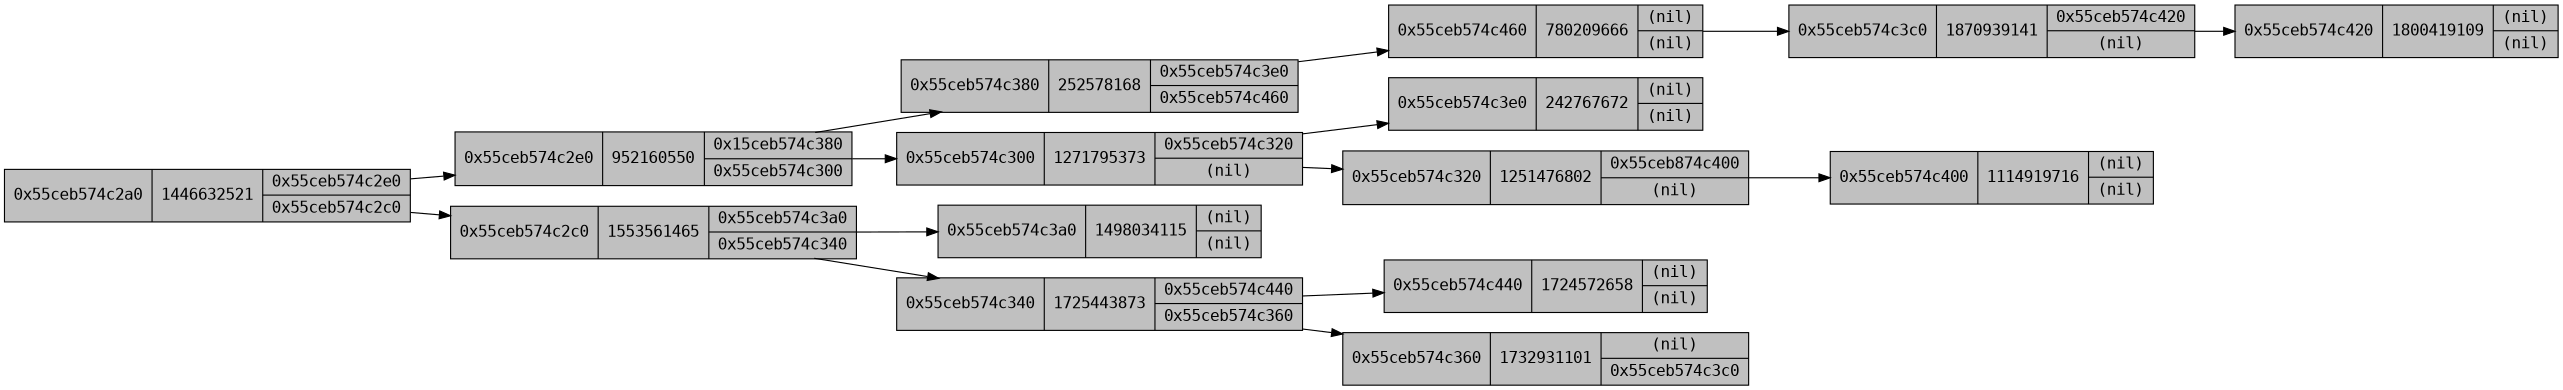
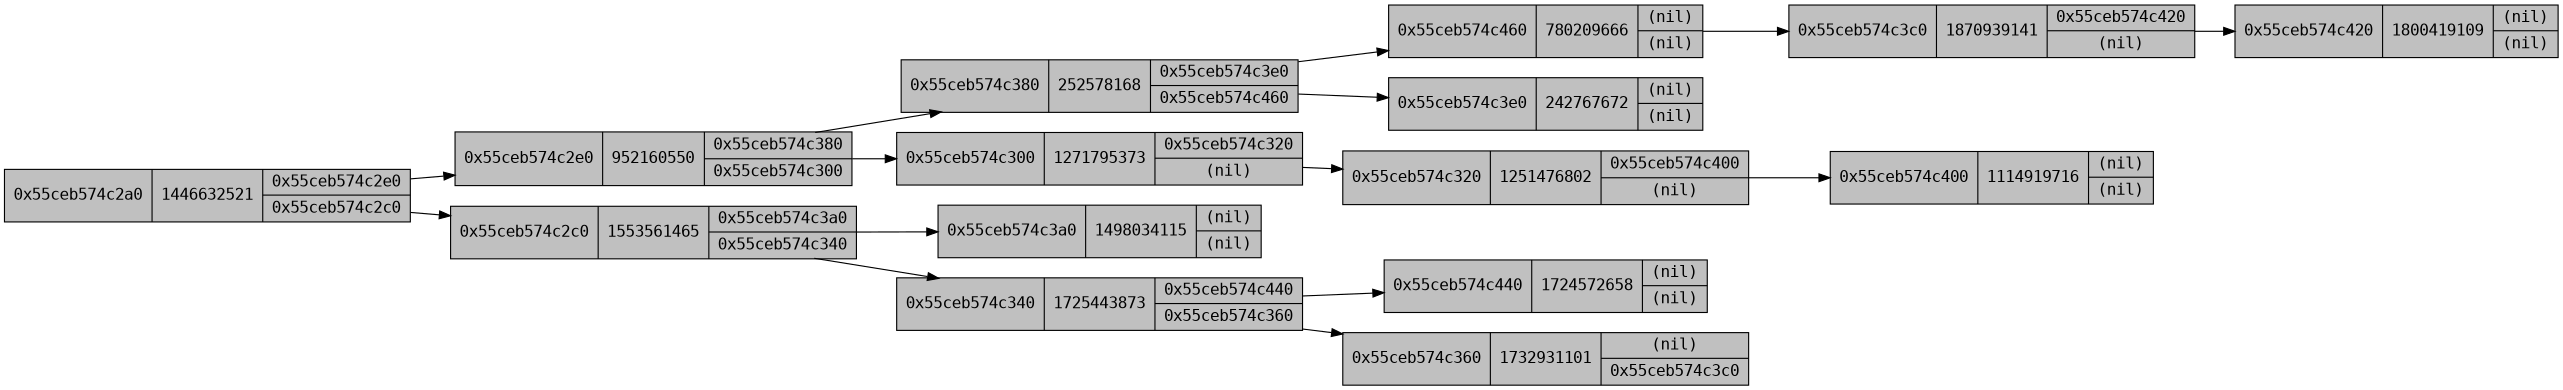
edge "0x55ceb574c300" -> "0x55ceb574c3e0": now "0x55ceb574c380" -> "0x55ceb574c3e0"
node "0x55ceb574c2e0": text "0x15ceb574c380" -> "0x55ceb574c380"
node "0x55ceb574c320": text "0x55ceb874c400" -> "0x55ceb574c400"
